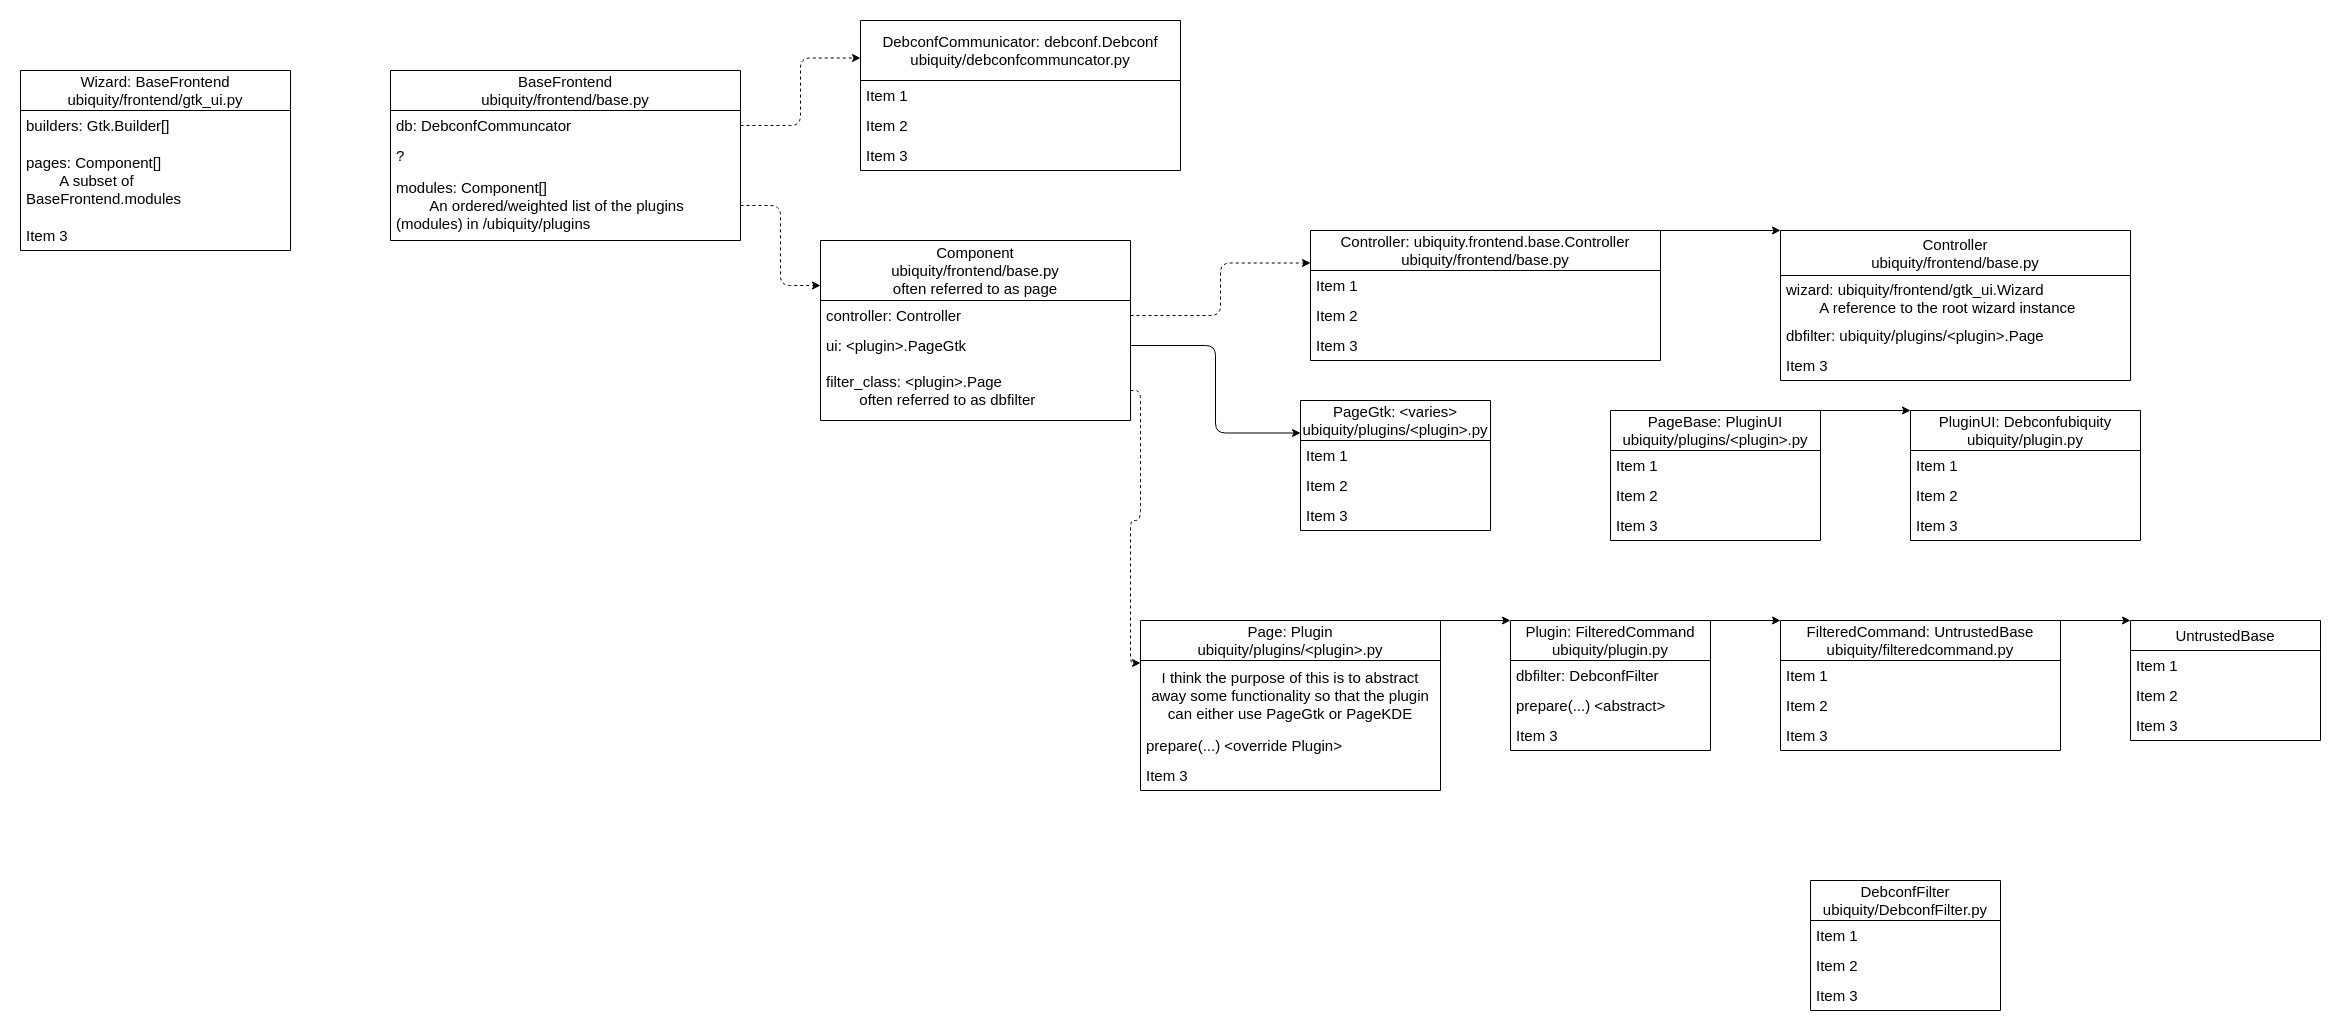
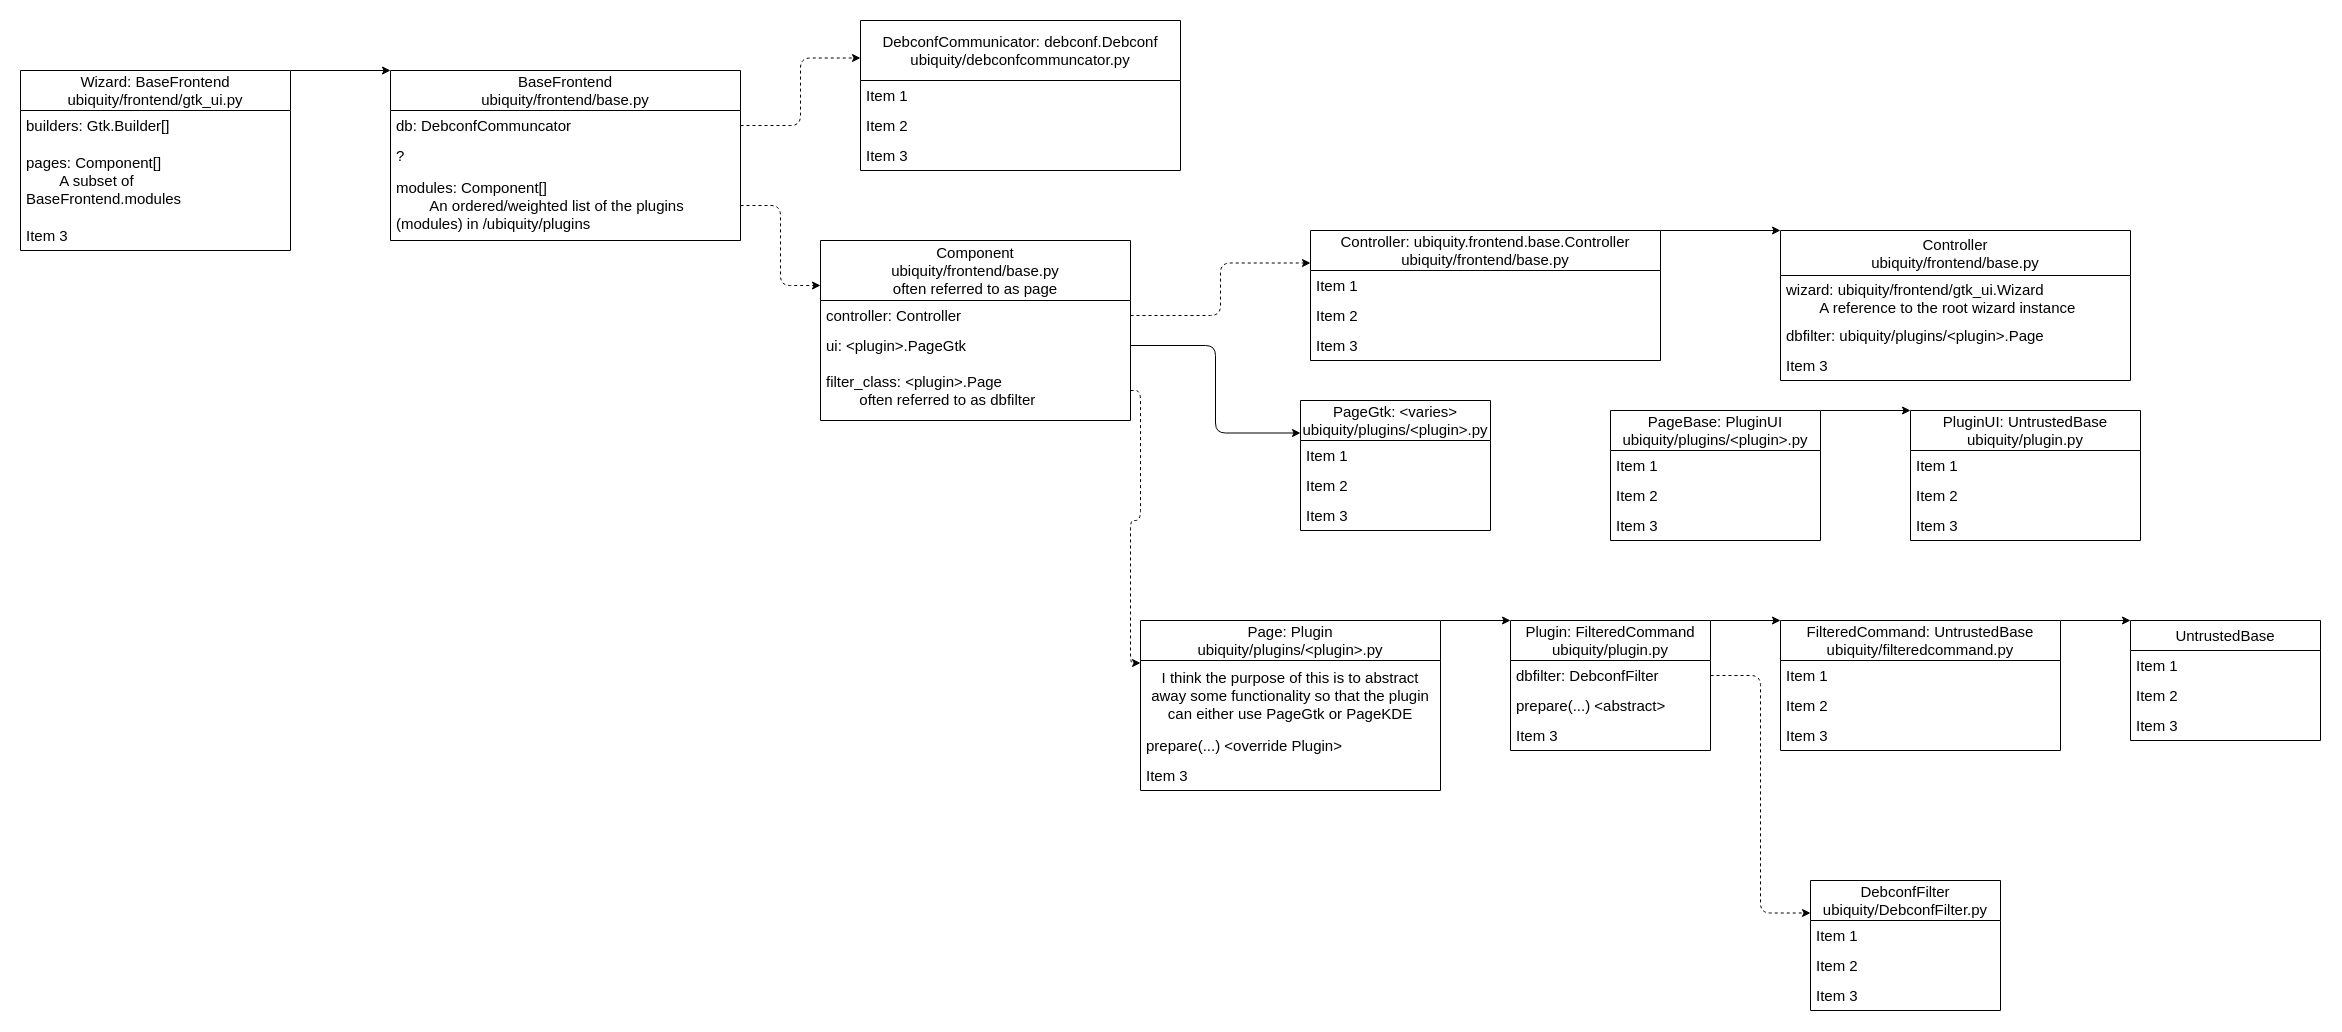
edge "Wizard: BaseFrontendubiquity/frontend/gtk_ui.py" -> "BaseFrontendubiquity/frontend/base.py": added
node "PluginUI: Debconfubiquity ubiquity/plugin.py": label "PluginUI: Debconfubiquity ubiquity/plugin.py" -> "PluginUI: UntrustedBase ubiquity/plugin.py"
edge "dbfilter: DebconfFilter" -> "DebconfFilter ubiquity/DebconfFilter.py": added
